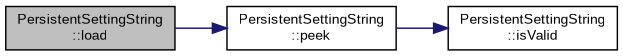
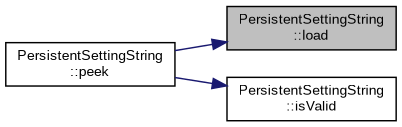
edge "PersistentSettingString ::load" -> "PersistentSettingString ::peek": reversed
